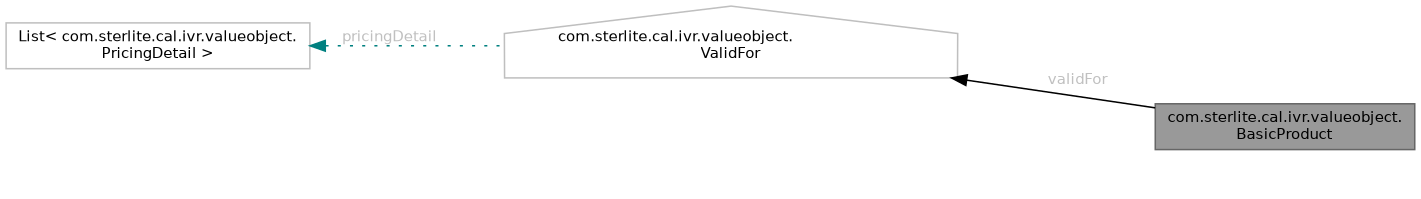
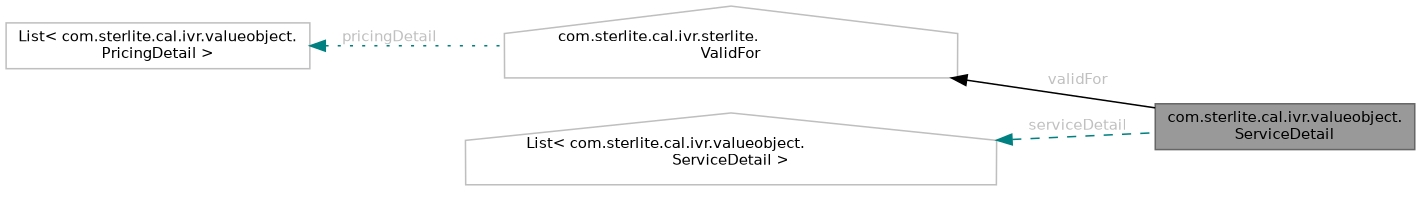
node "com.sterlite.cal.ivr.valueobject. ValidFor": label "com.sterlite.cal.ivr.valueobject. ValidFor" -> "com.sterlite.cal.ivr.sterlite. ValidFor"
node "com.sterlite.cal.ivr.valueobject. BasicProduct": label "com.sterlite.cal.ivr.valueobject. BasicProduct" -> "com.sterlite.cal.ivr.valueobject. ServiceDetail"
node "List< com.sterlite.cal.ivr.valueobject. ServiceDetail >": added
